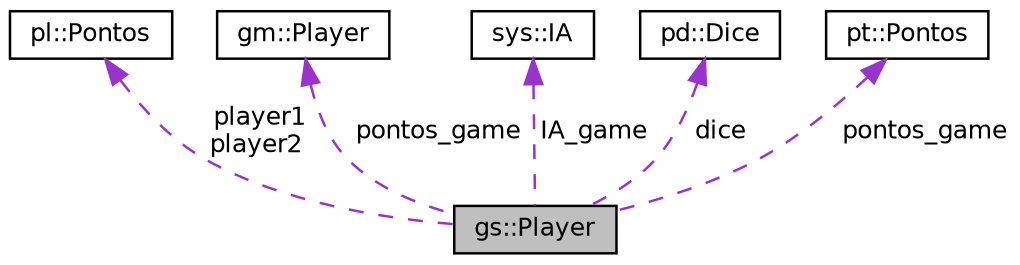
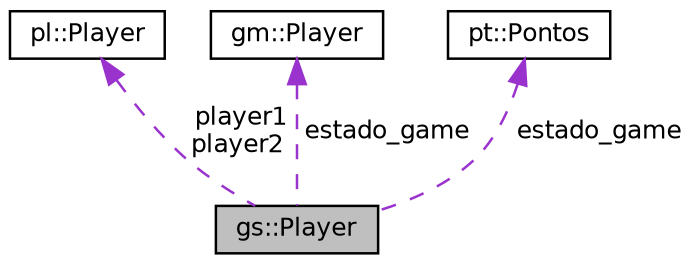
node "pl::Pontos": label "pl::Pontos" -> "pl::Player"
node "sys::IA": removed
node "pd::Dice": removed
edge "gs::Player" -> "gm::Player": label " pontos_game" -> " estado_game"
edge "gs::Player" -> "pt::Pontos": label " pontos_game" -> " estado_game"
